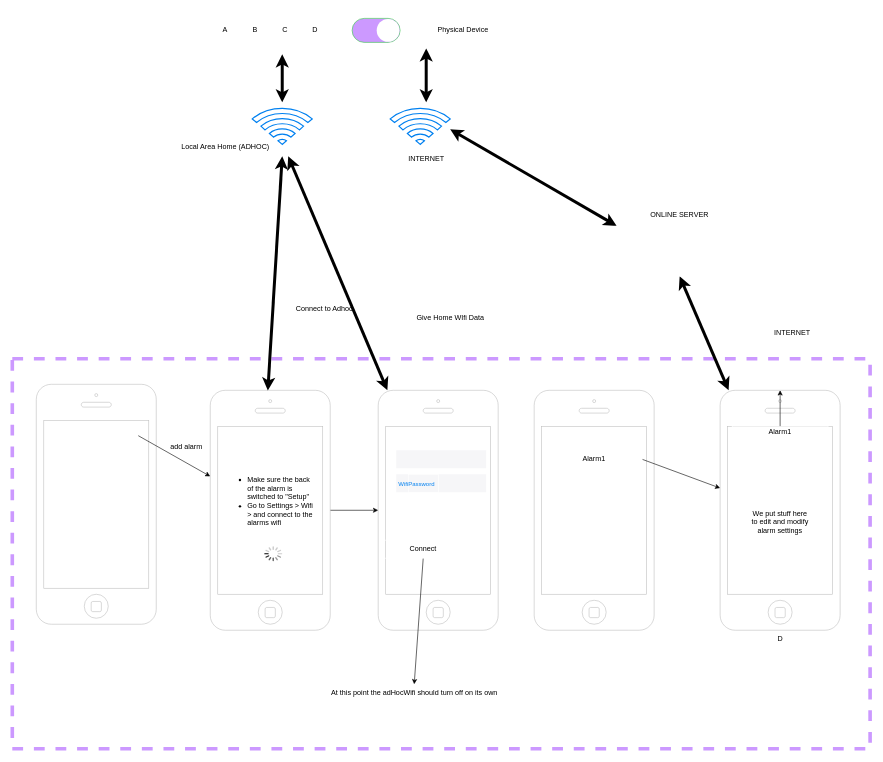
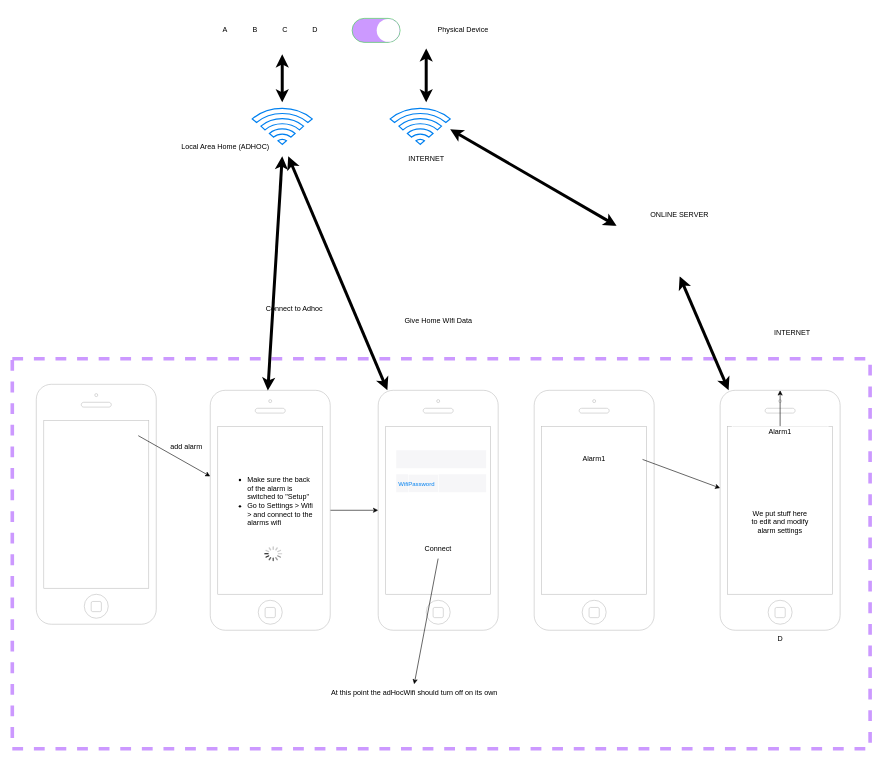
node "Connect to Adhoc": moved (324, 309) -> (294, 309)
node "Give Home WIfi Data": moved (450, 318) -> (438, 321)
node "Connect": moved (423, 549) -> (438, 549)
